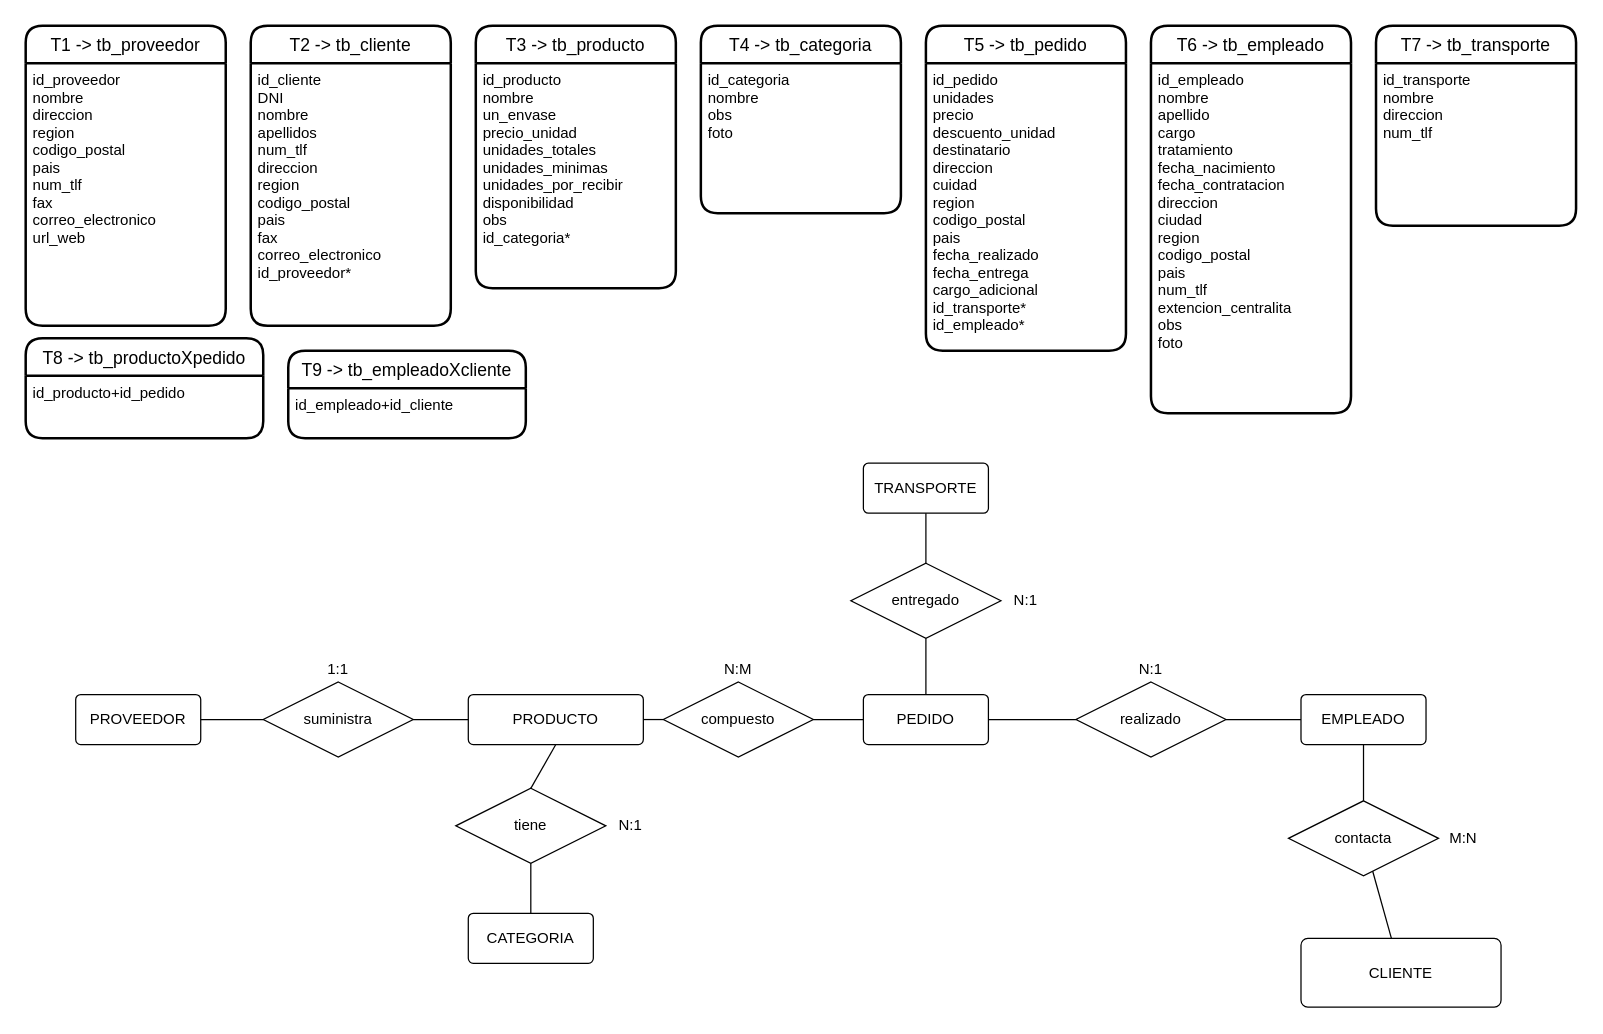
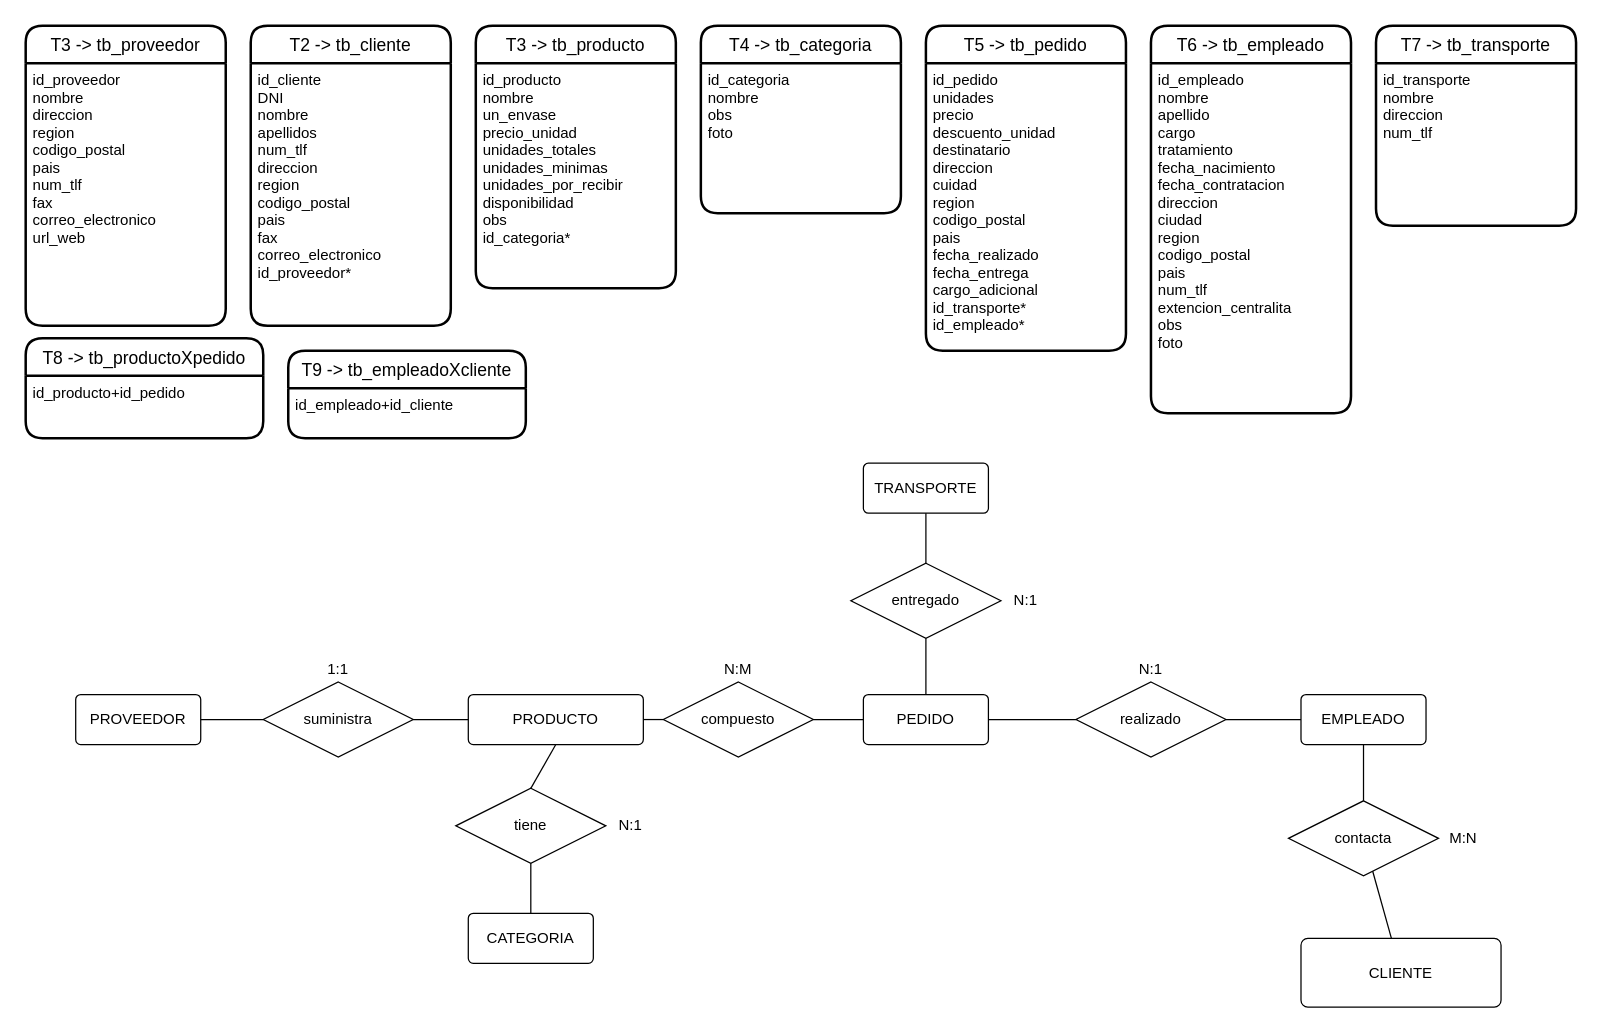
node "T1 -> tb_proveedor": label "T1 -> tb_proveedor" -> "T3 -> tb_proveedor"
